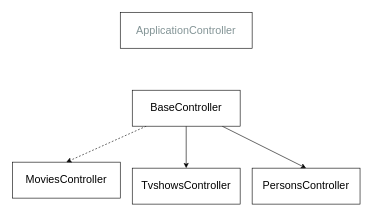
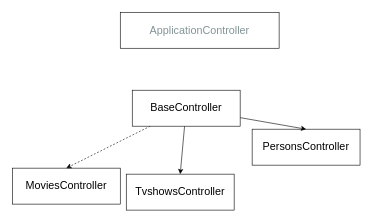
node "ApplicationController": size 132x36 -> 159x36
node "MoviesController": moved (66, 180) -> (66, 186)
node "TvshowsController": moved (186, 186) -> (180, 192)
node "PersonsController": moved (306, 186) -> (306, 147)
